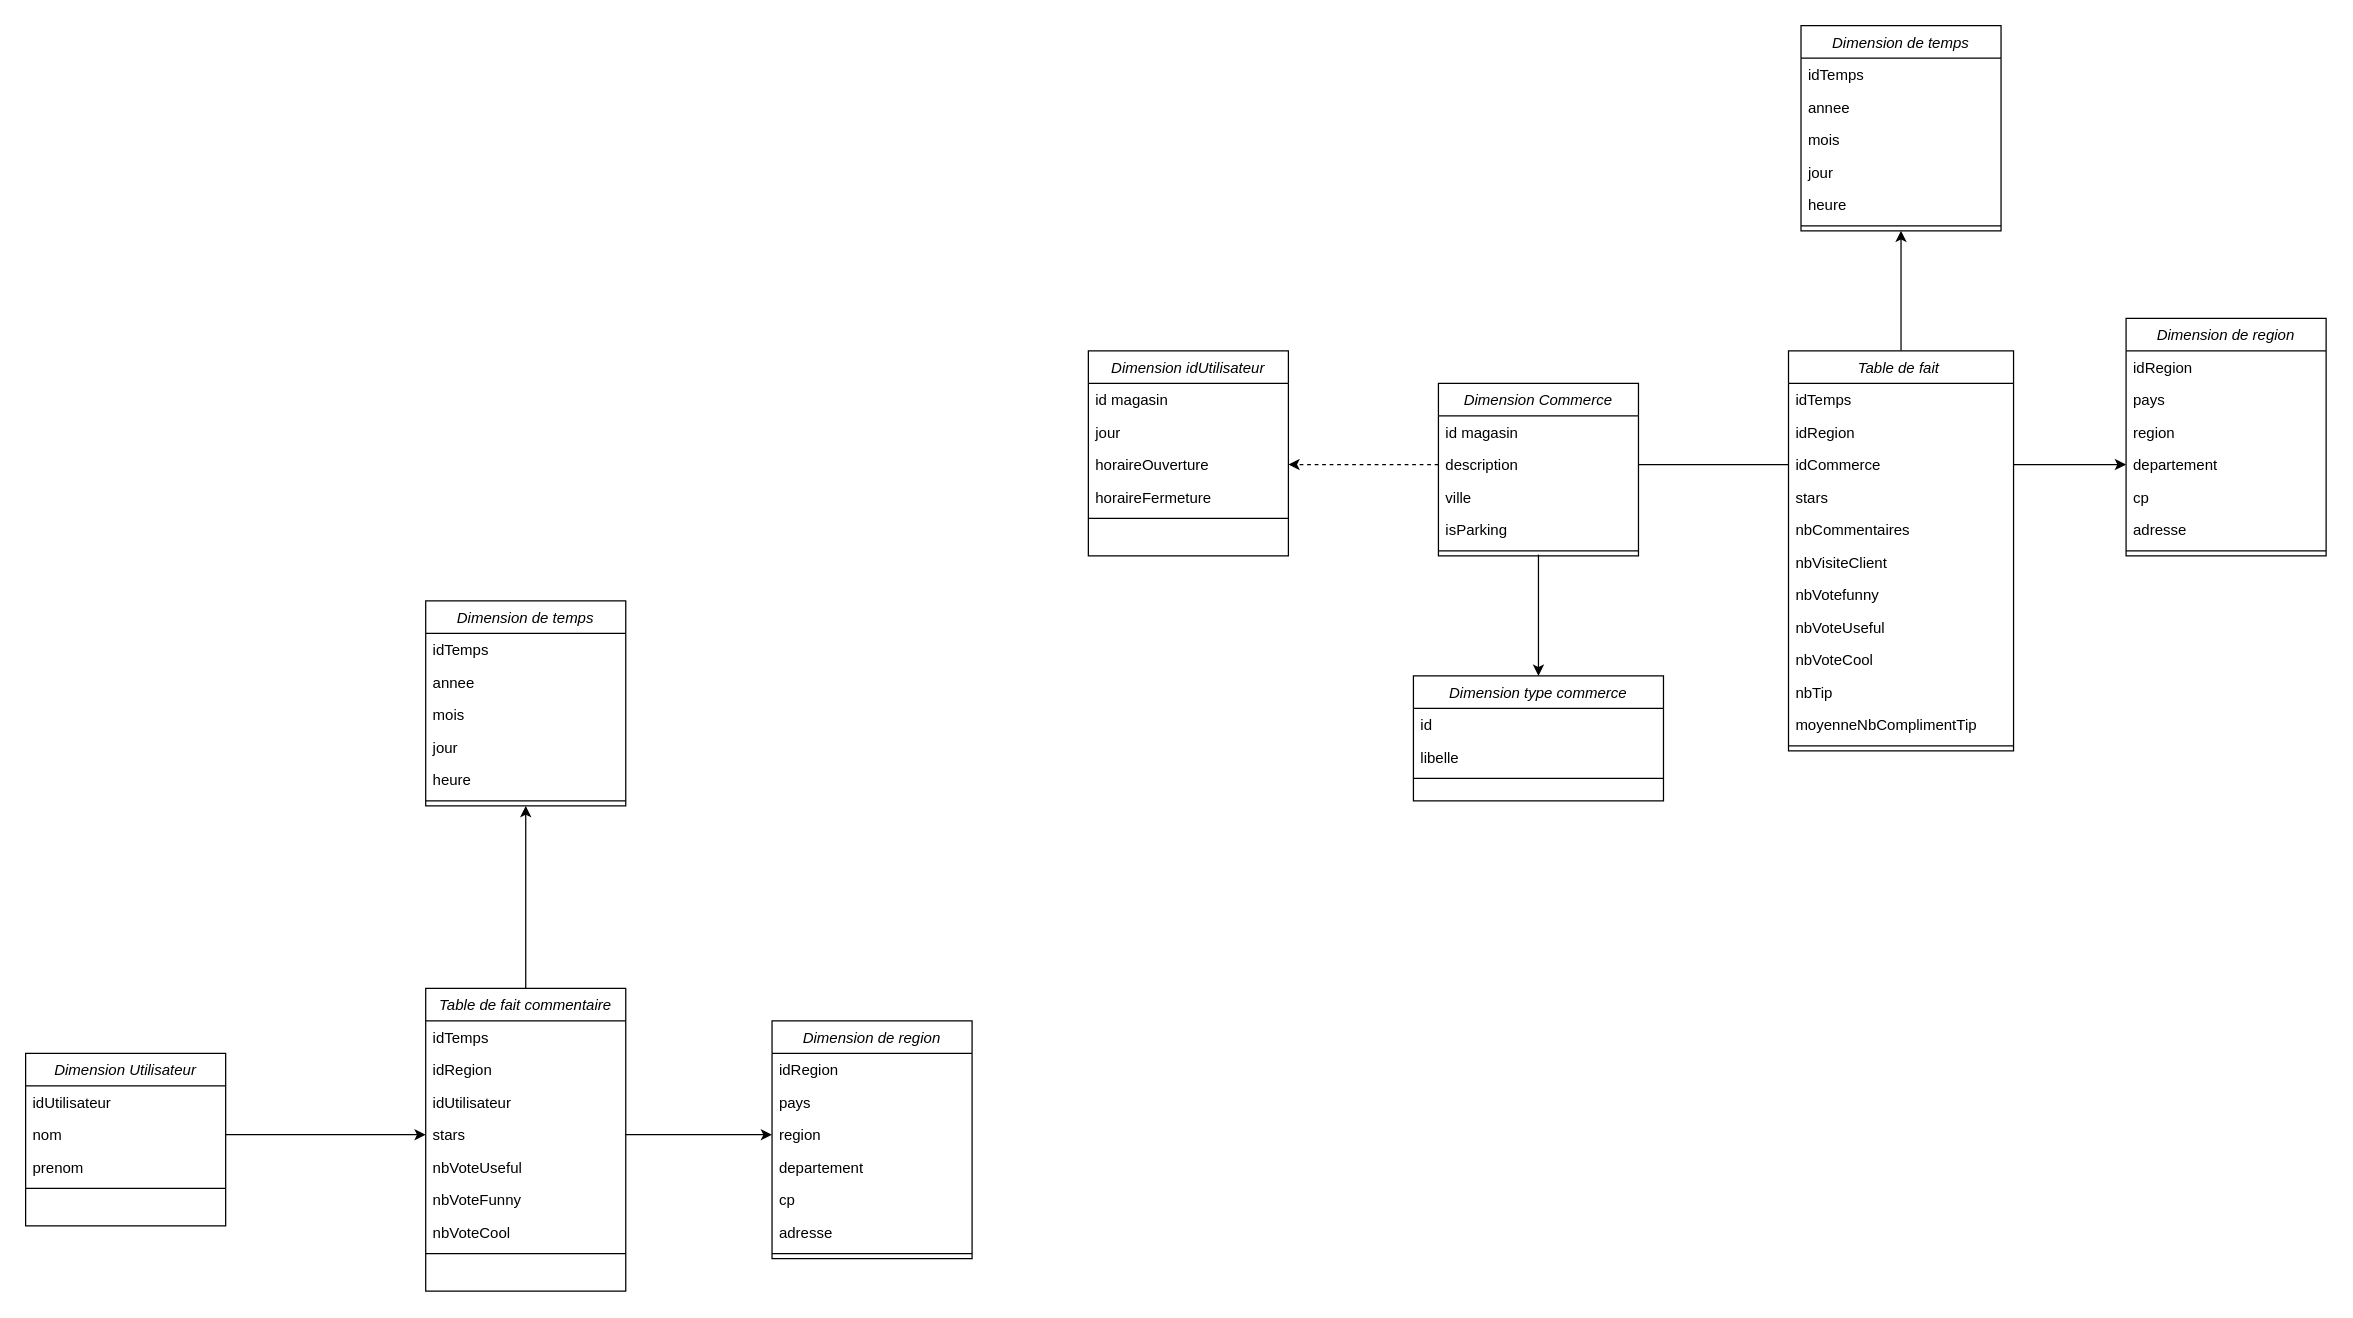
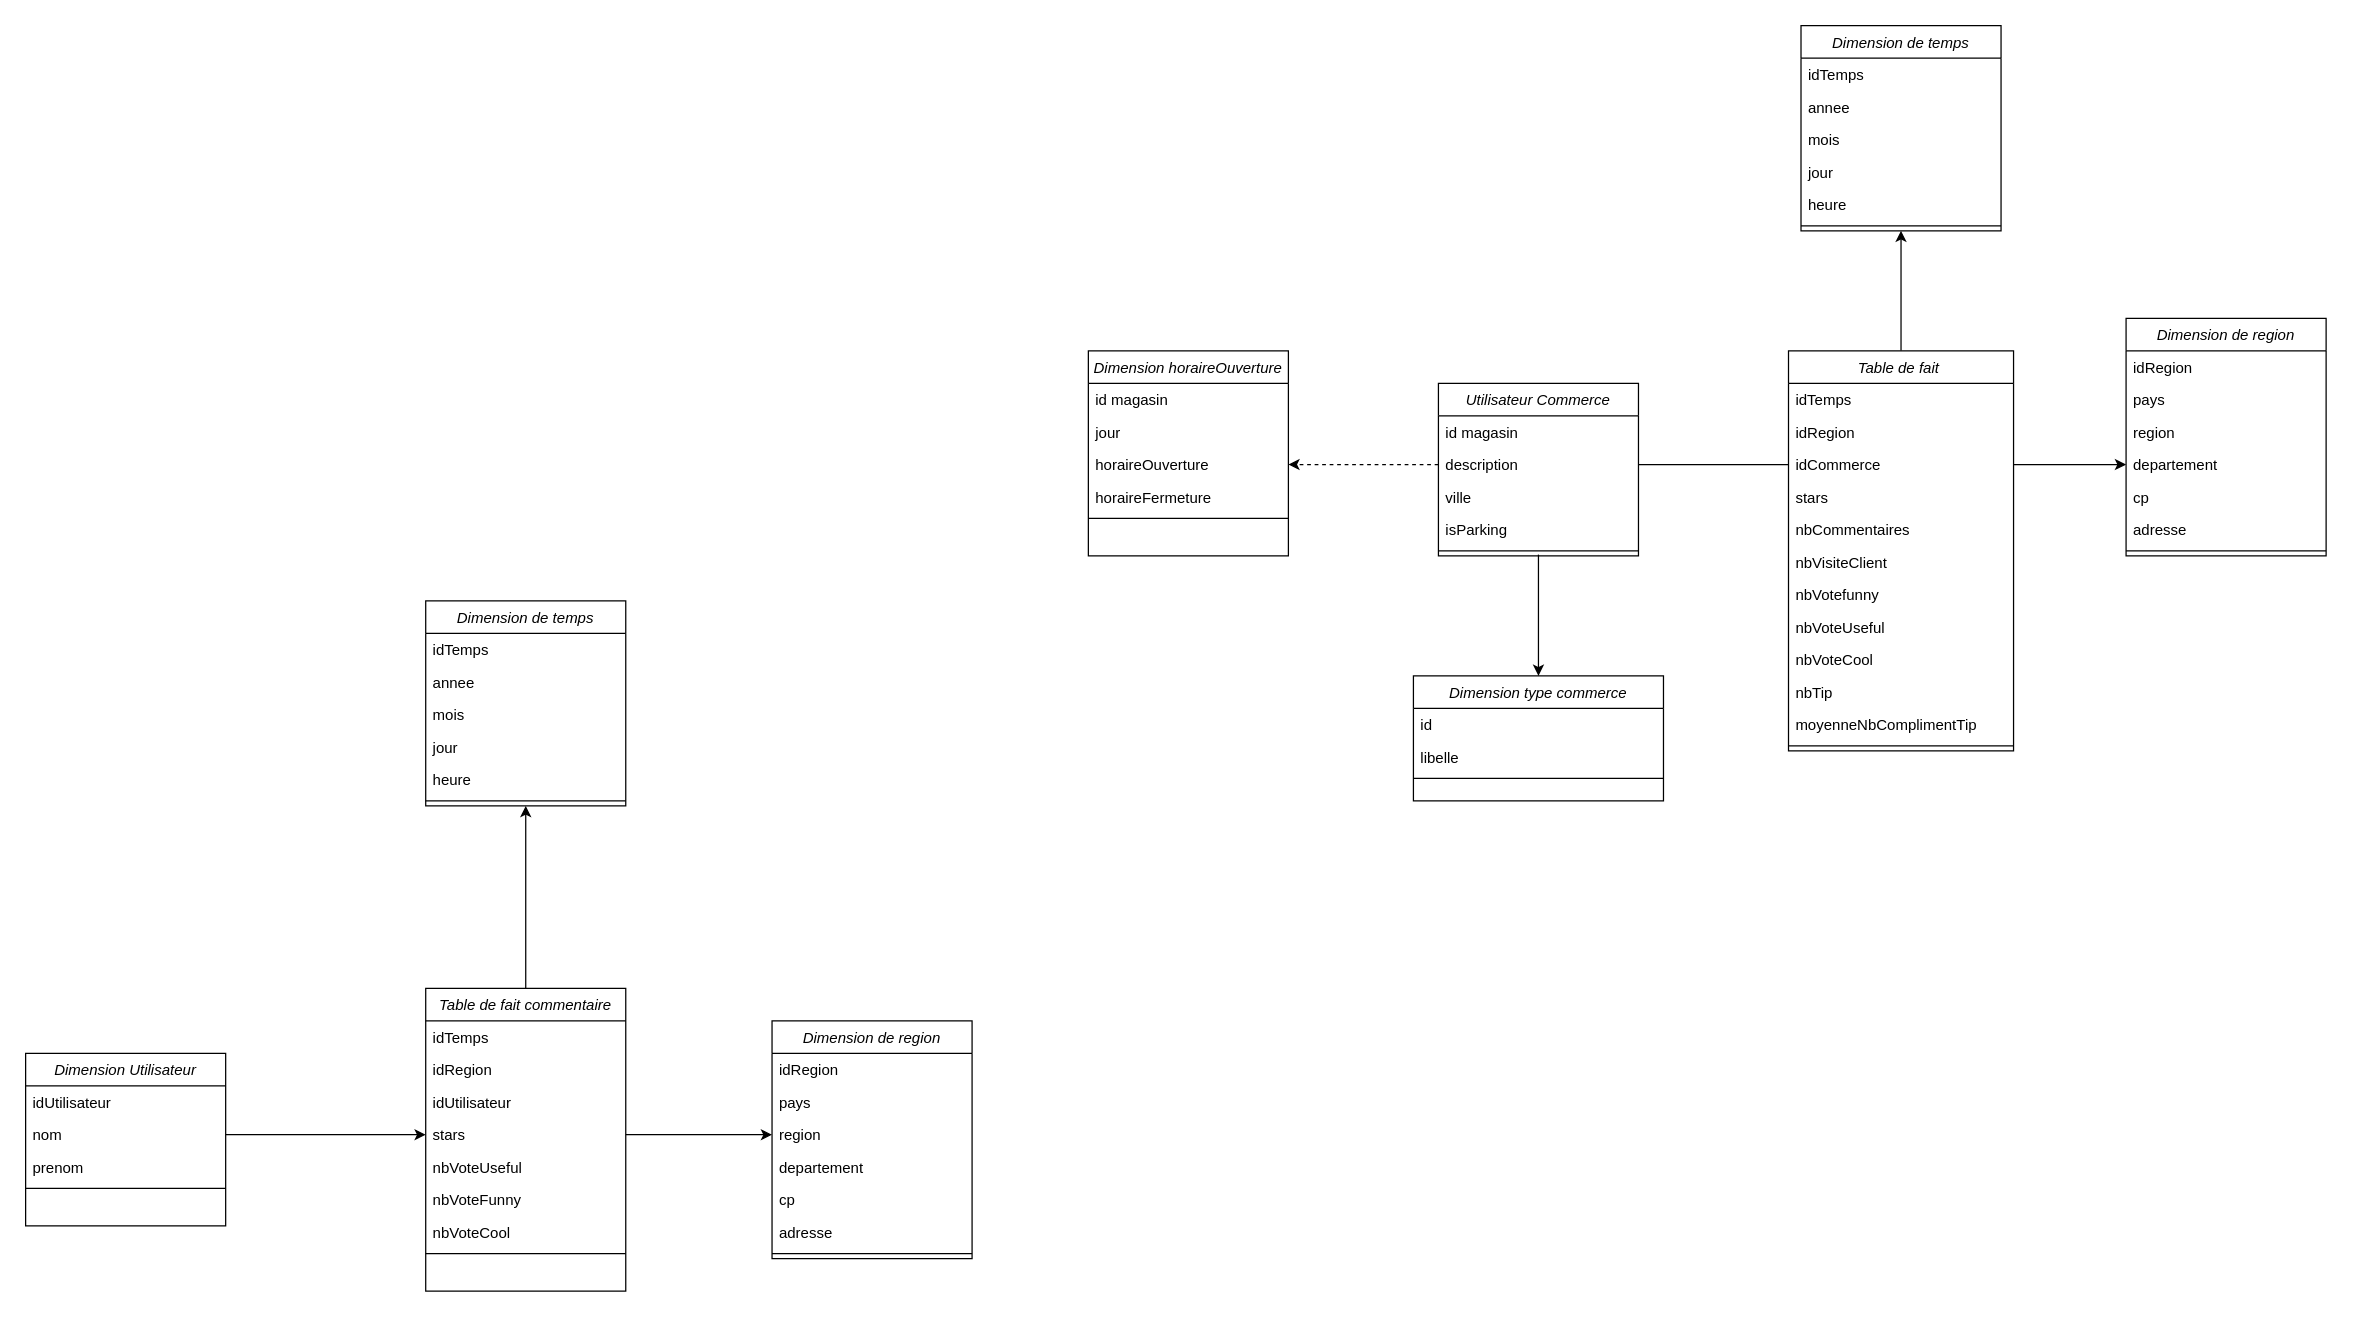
node "Dimension idUtilisateur": label "Dimension idUtilisateur" -> "Dimension horaireOuverture"
node "Dimension Commerce": label "Dimension Commerce" -> "Utilisateur Commerce"
